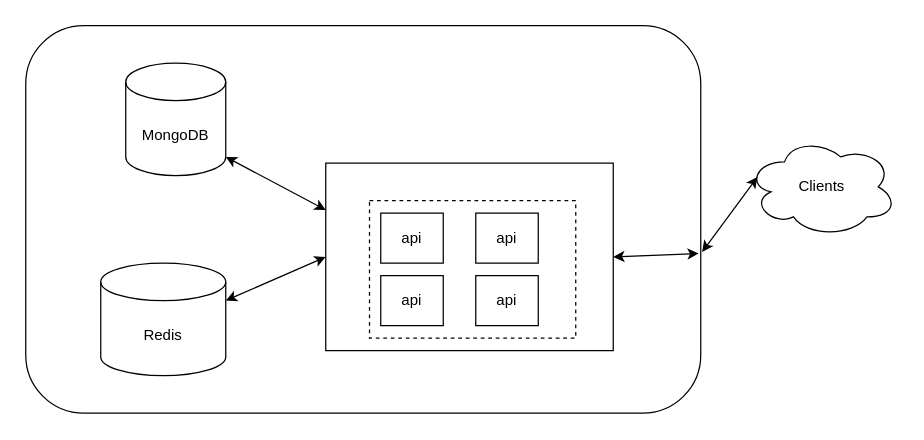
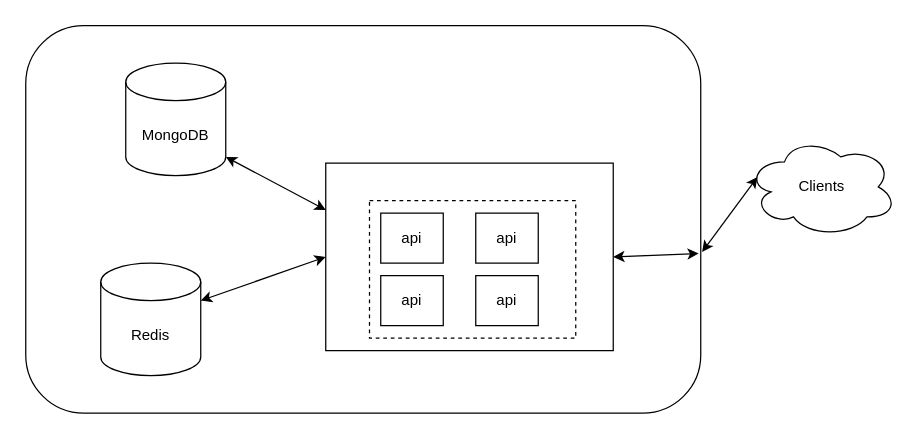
node "Redis": size 125x113 -> 100x113
